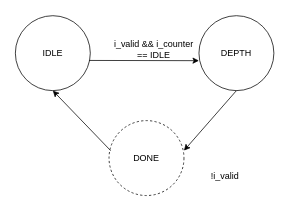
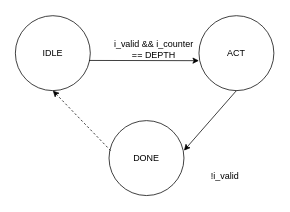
node "i_valid && i_counter == IDLE": label "i_valid && i_counter == IDLE" -> "i_valid && i_counter == DEPTH"
node "DEPTH": label "DEPTH" -> "ACT"
edge "DONE" -> "IDLE": style solid -> dashed
node "DONE": style dashed -> solid
